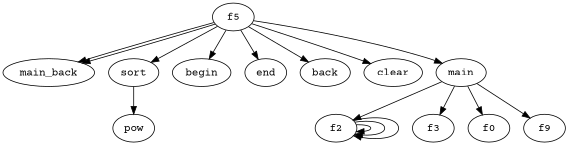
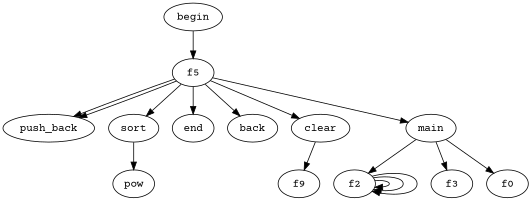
edge "f5" -> "begin": reversed
node "main_back": label "main_back" -> "push_back"
edge "main" -> "f9": now "clear" -> "f9"
